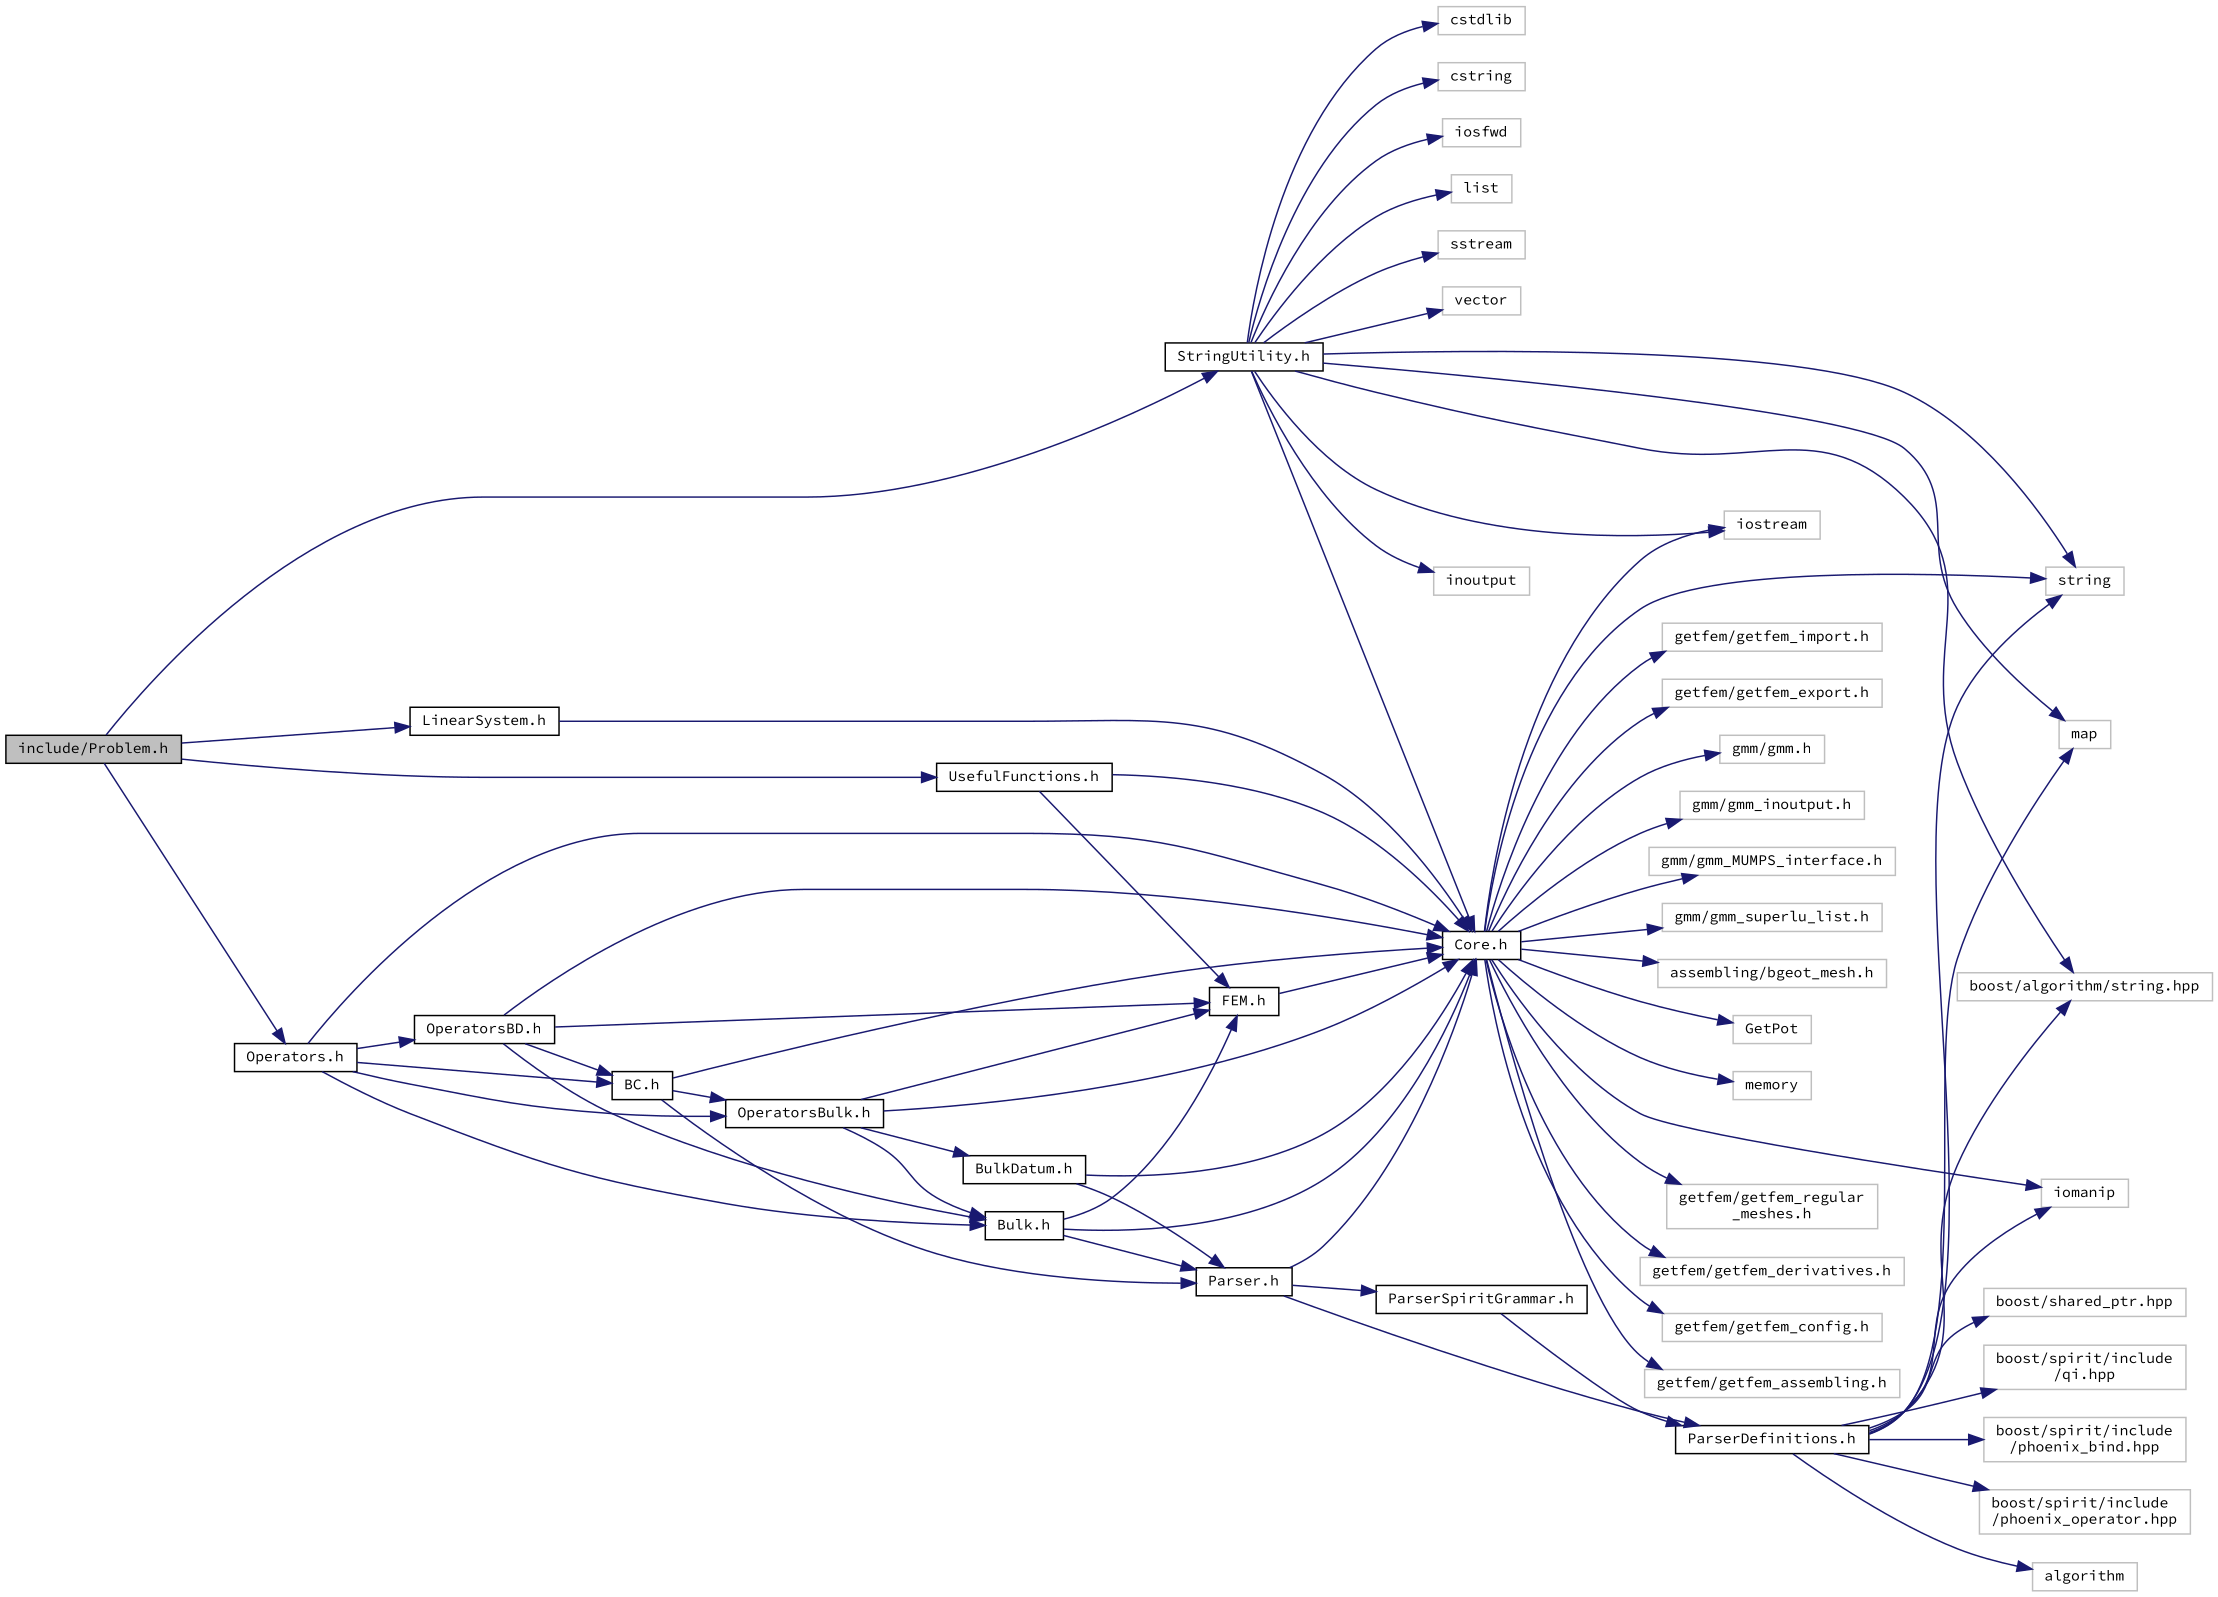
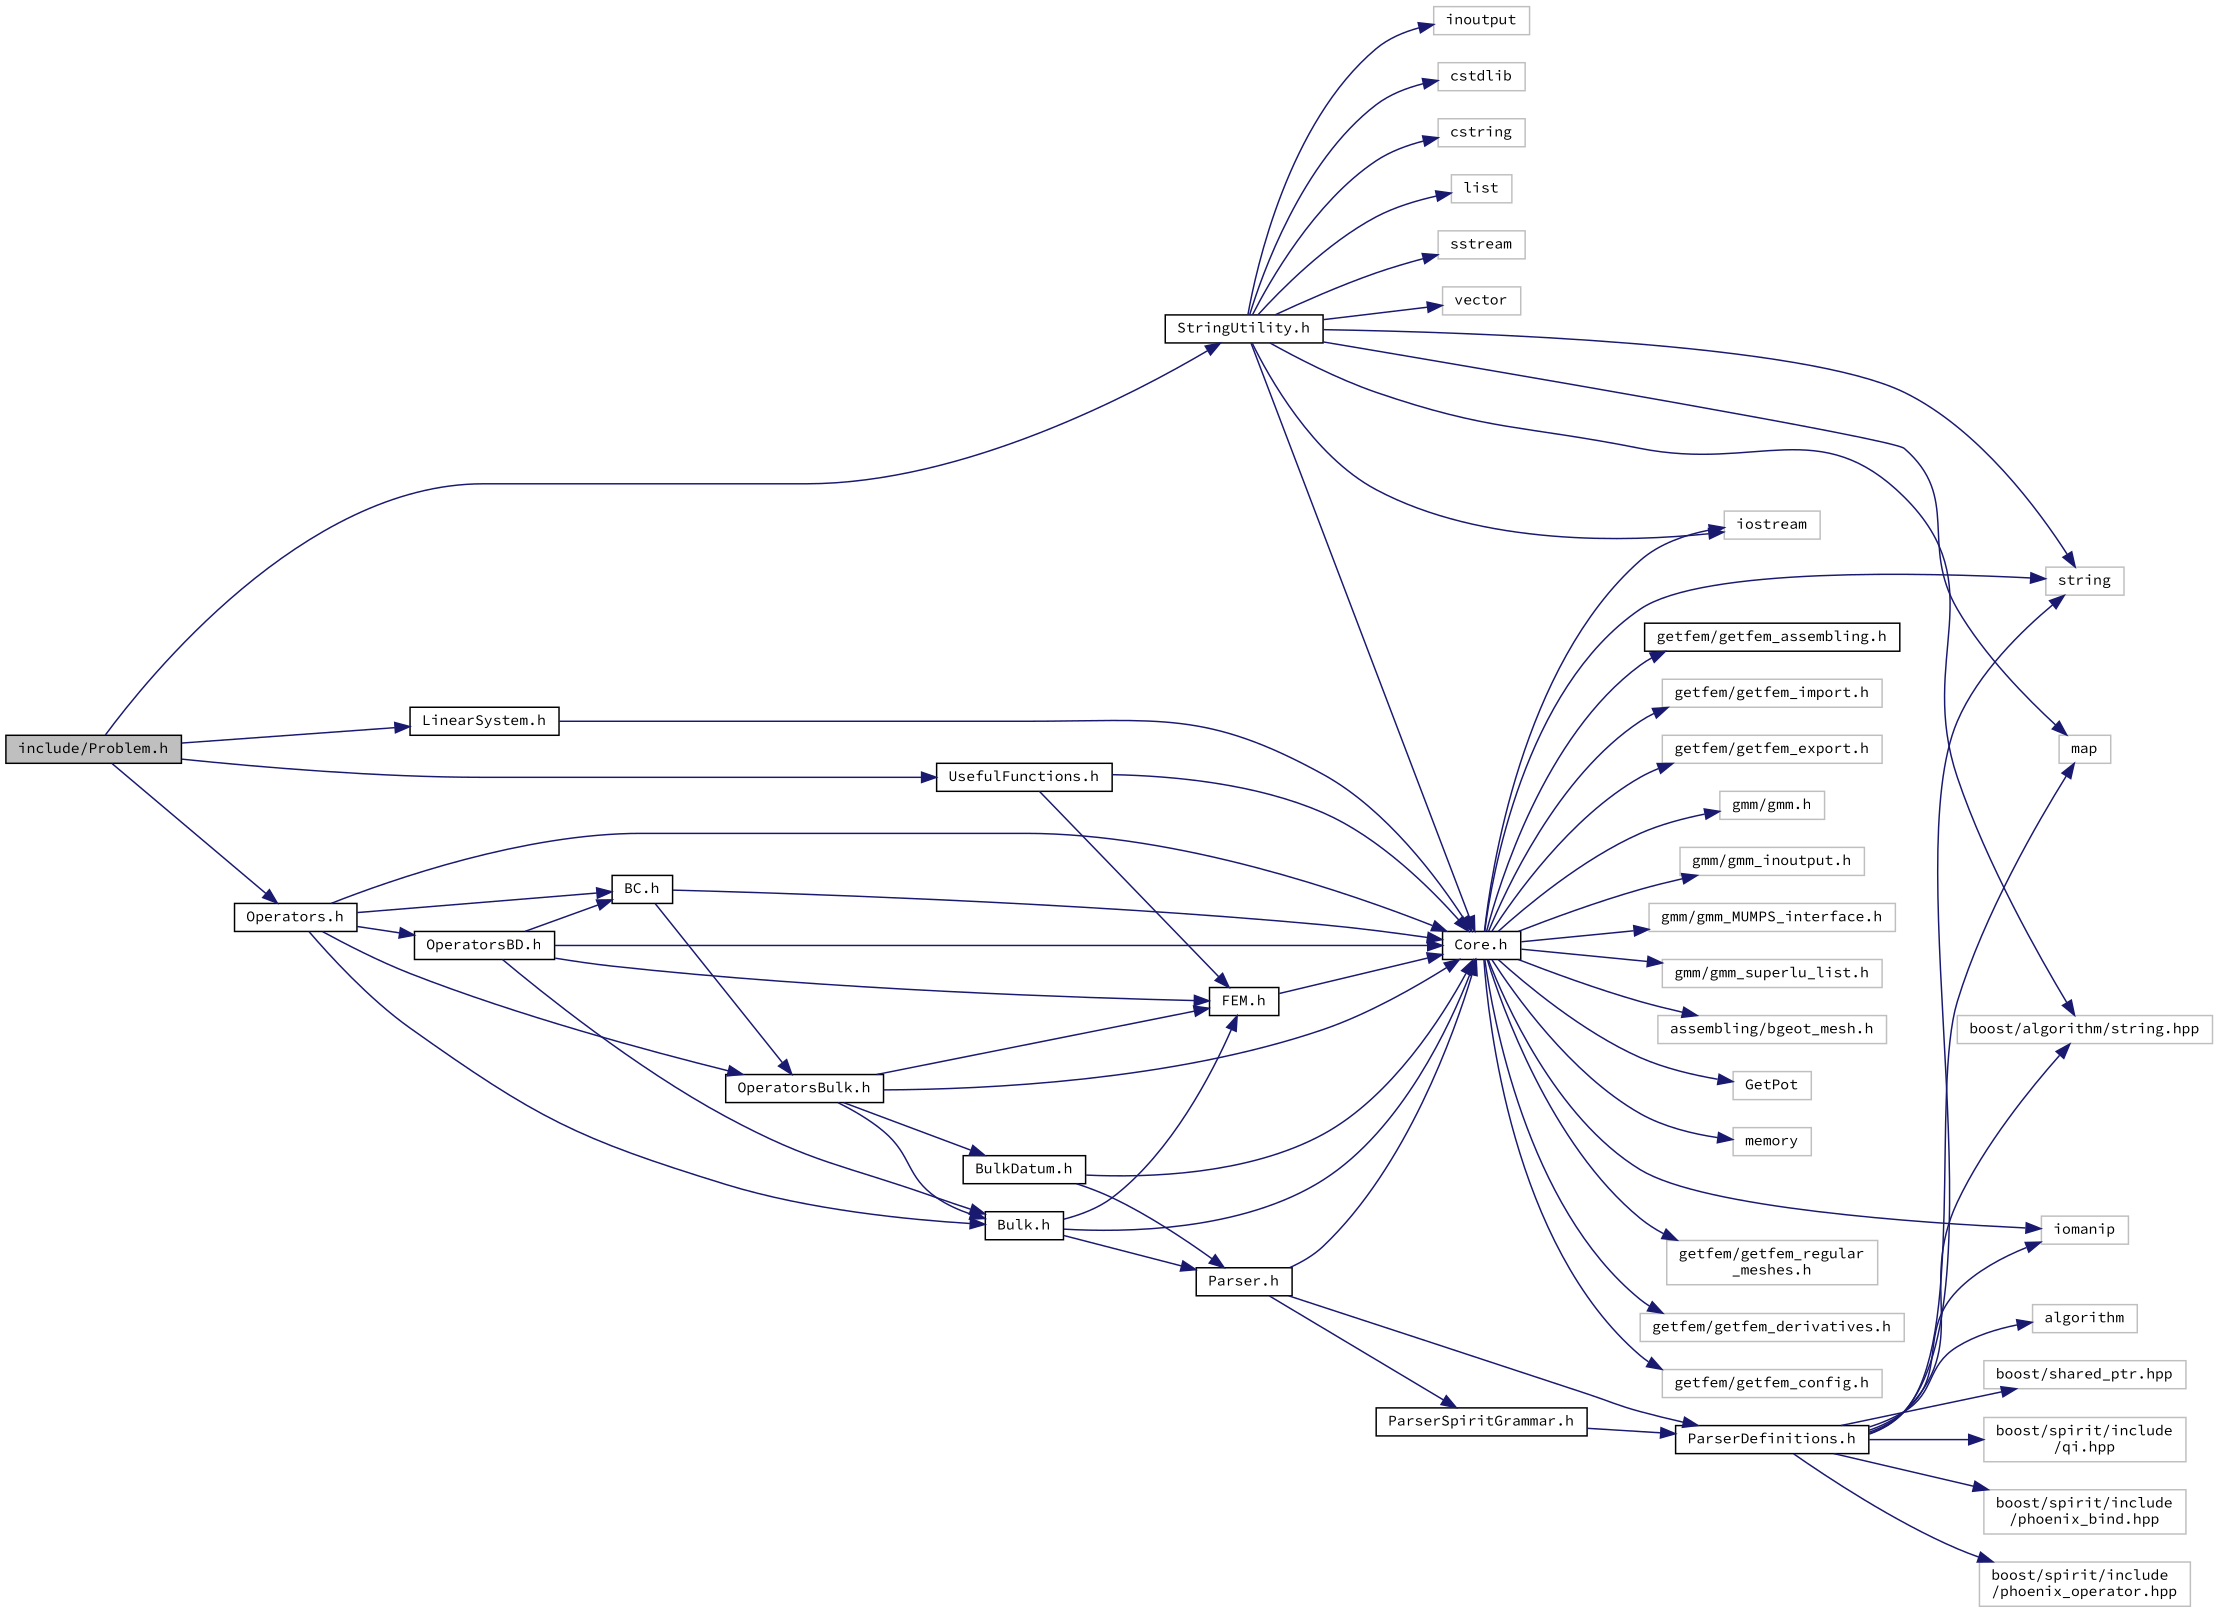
node "iosfwd": removed
edge "BC.h" -> "Parser.h": removed
node "getfem/getfem_assembling.h": color grey75 -> black
